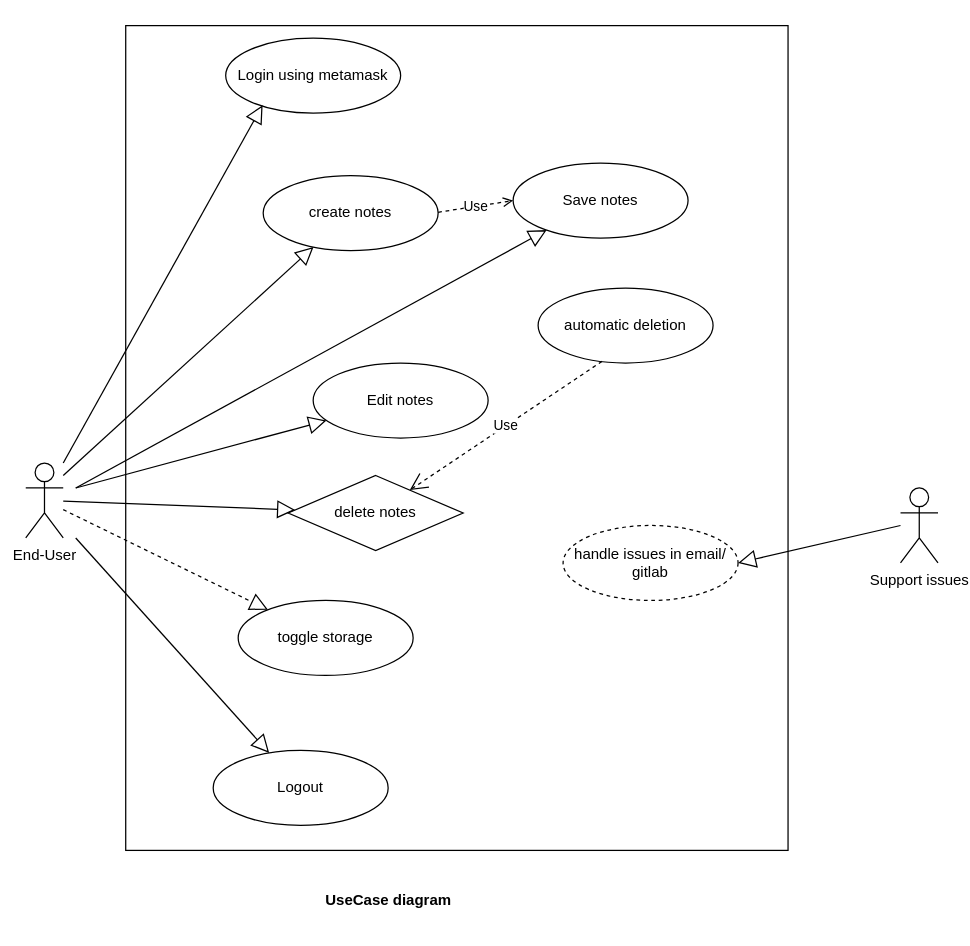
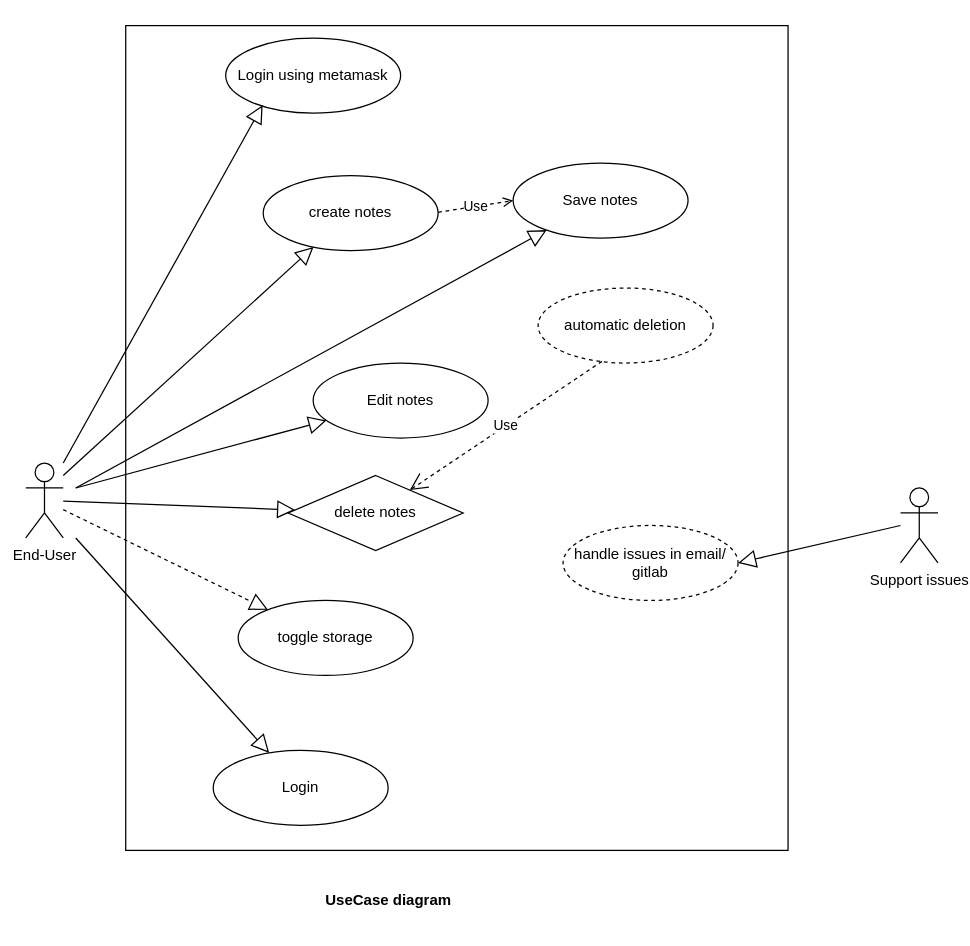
node "automatic deletion": style solid -> dashed
node "Logout": label "Logout" -> "Login"
